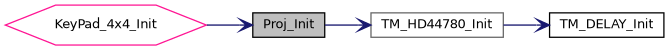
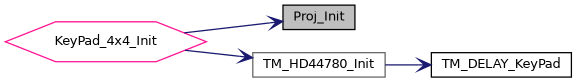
edge "Proj_Init" -> "TM_HD44780_Init": now "KeyPad_4x4_Init" -> "TM_HD44780_Init"
node "TM_DELAY_Init": label "TM_DELAY_Init" -> "TM_DELAY_KeyPad"
